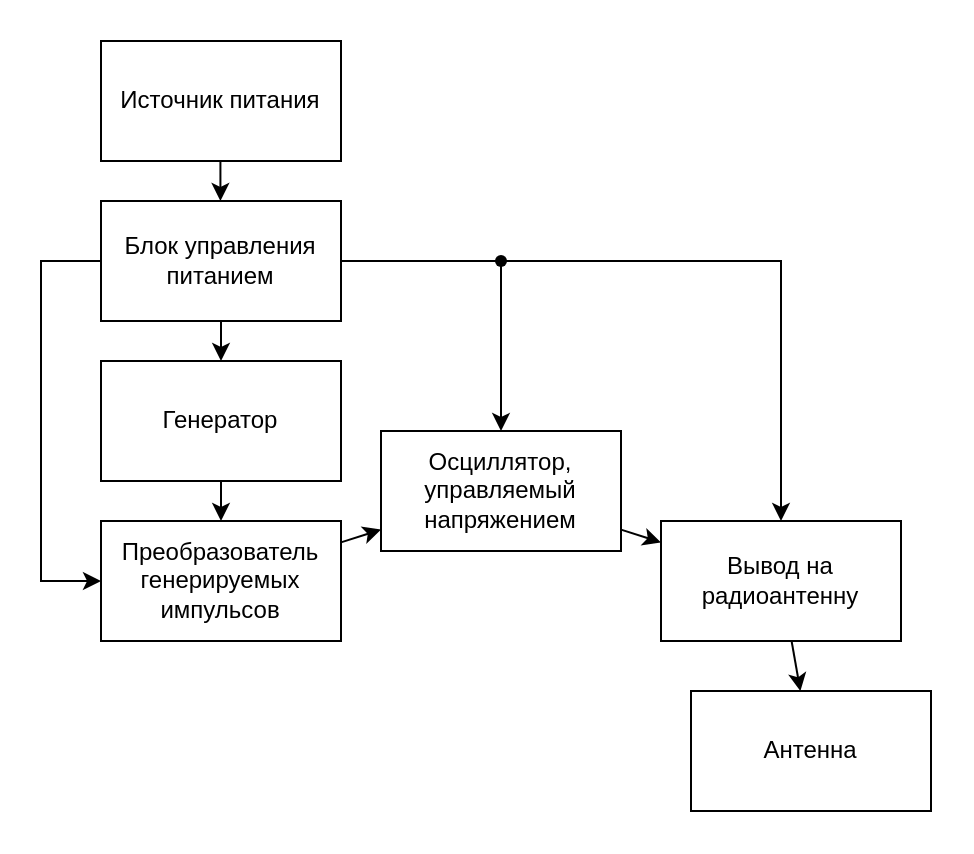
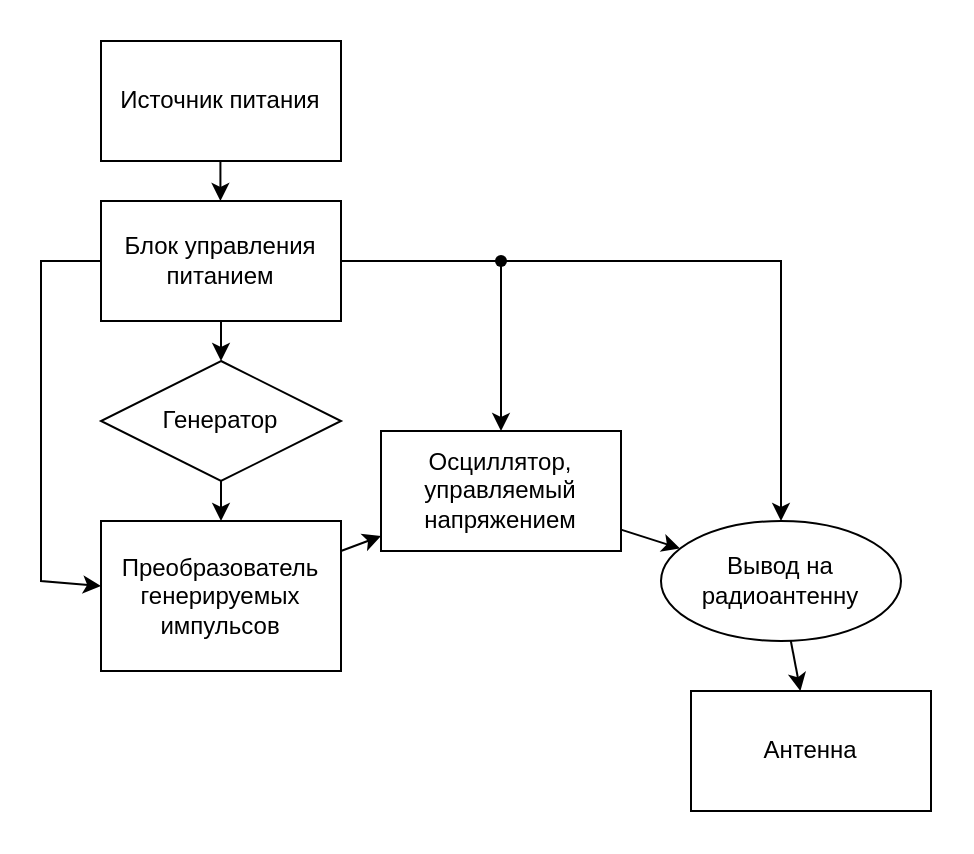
node "Генератор": shape rectangle -> diamond
node "Преобразователь генерируемых импульсов": size 240x120 -> 240x150
node "Вывод на радиоантенну": shape rectangle -> ellipse
